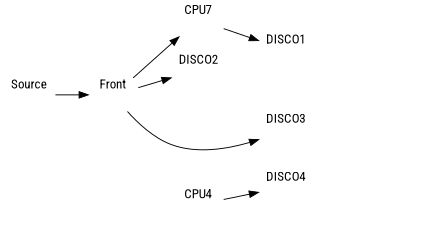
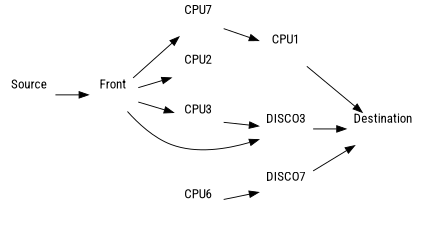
node "DISCO1": label "DISCO1" -> "CPU1"
node "DISCO2": label "DISCO2" -> "CPU2"
node "CPU3": added
node "Destination": added
node "DISCO4": label "DISCO4" -> "DISCO7"
node "CPU4": label "CPU4" -> "CPU6"
